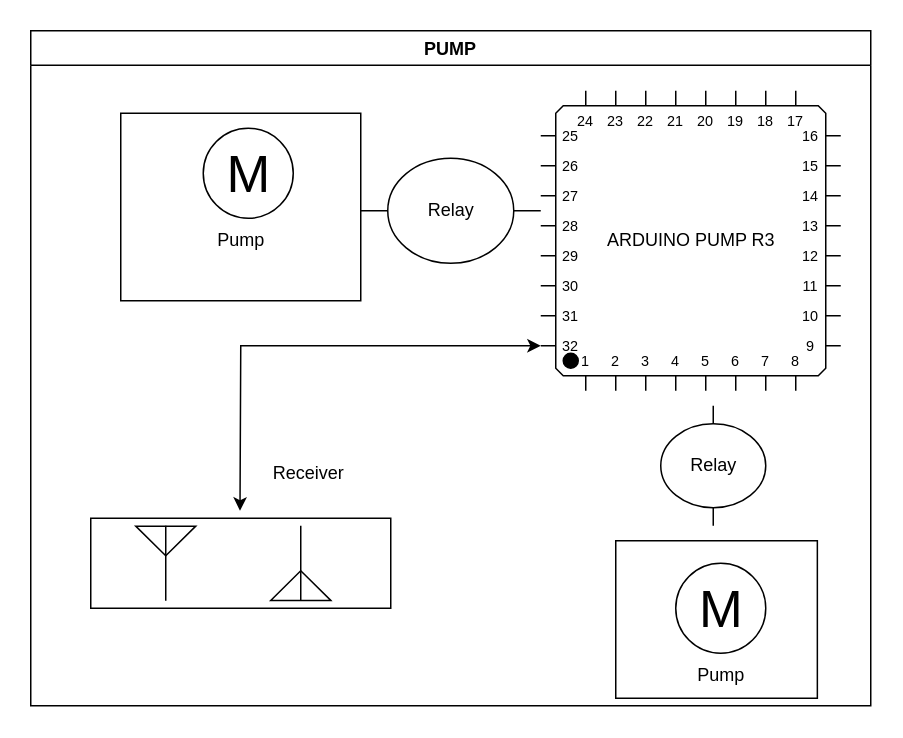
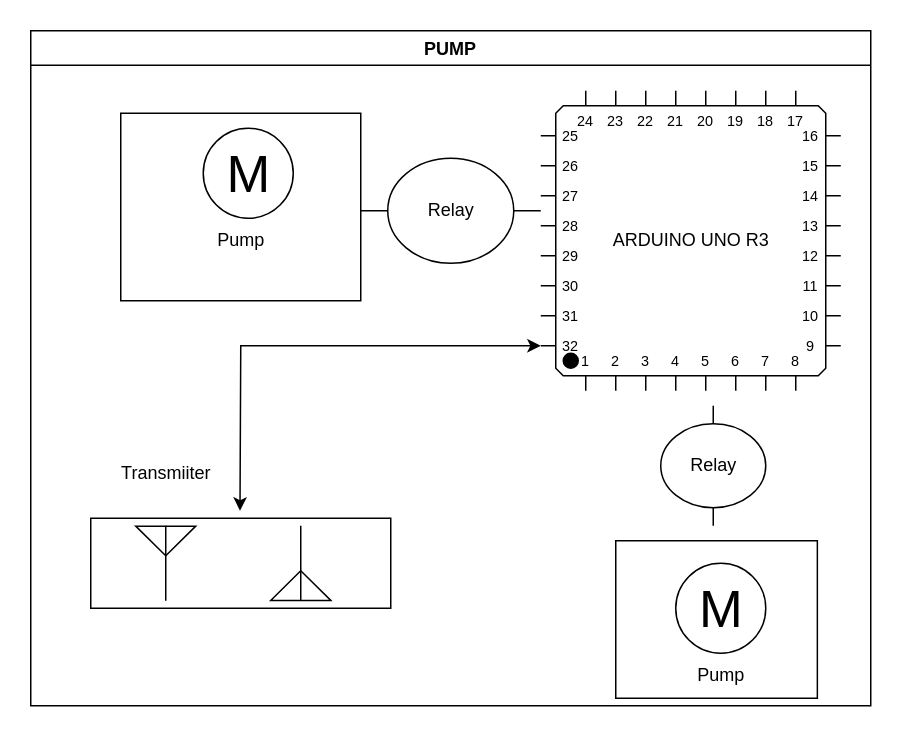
node "ARDUINO PUMP R3": label "ARDUINO PUMP R3" -> "ARDUINO UNO R3"
node "Transmiiter": added
node "Receiver": removed
